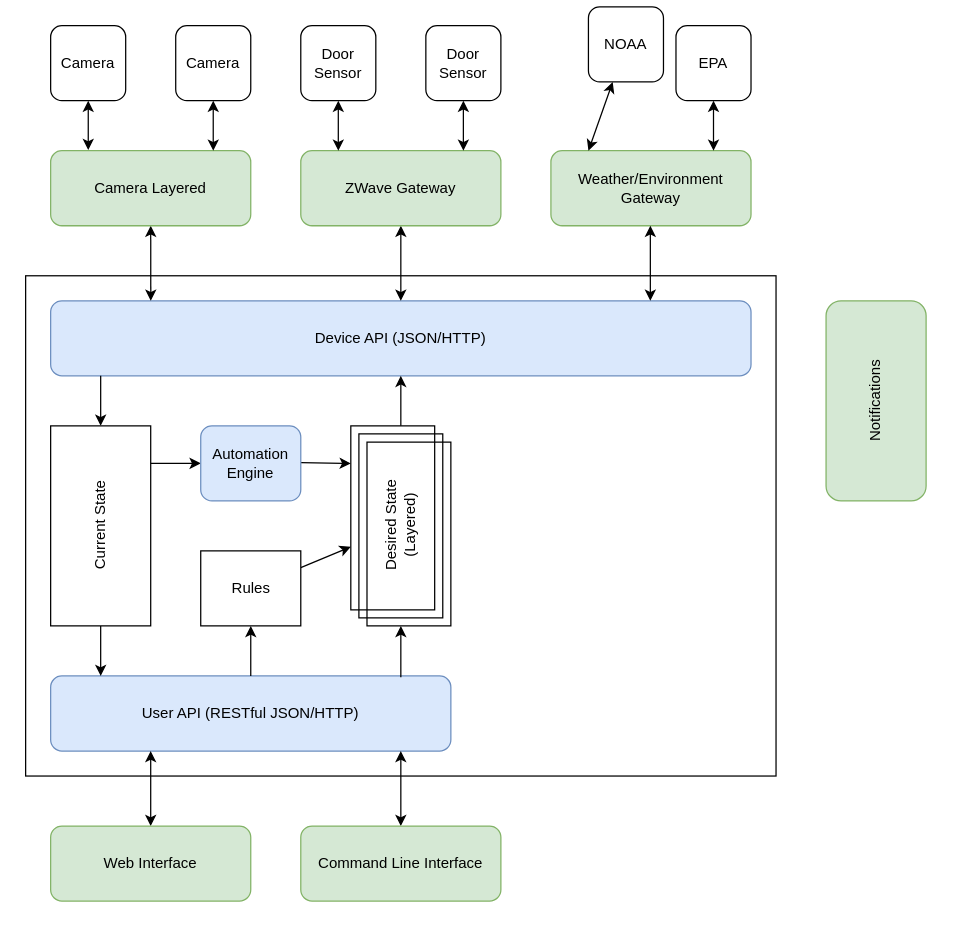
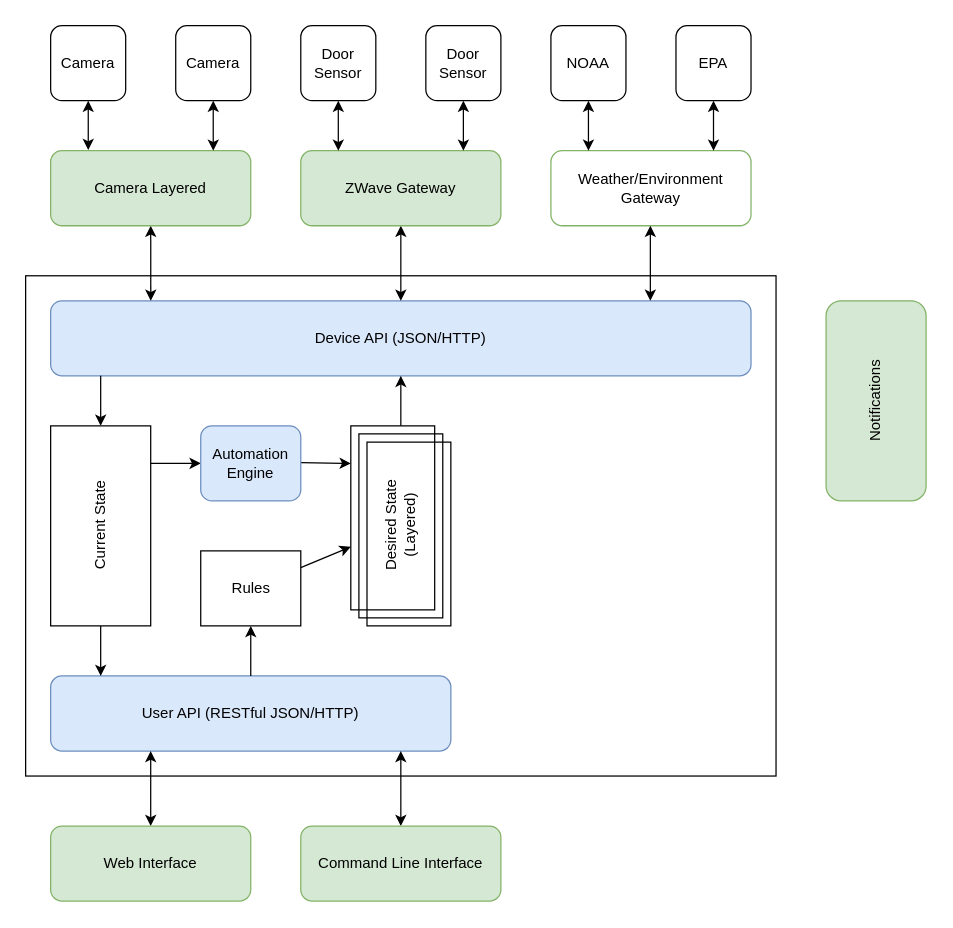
node "NOAA": moved (626, 44) -> (588, 63)
node "Weather/Environment Gateway": fillcolor #d5e8d4 -> #ffffff
edge "User API (RESTful JSON/HTTP)" -> "Desired State (Layered)": removed
